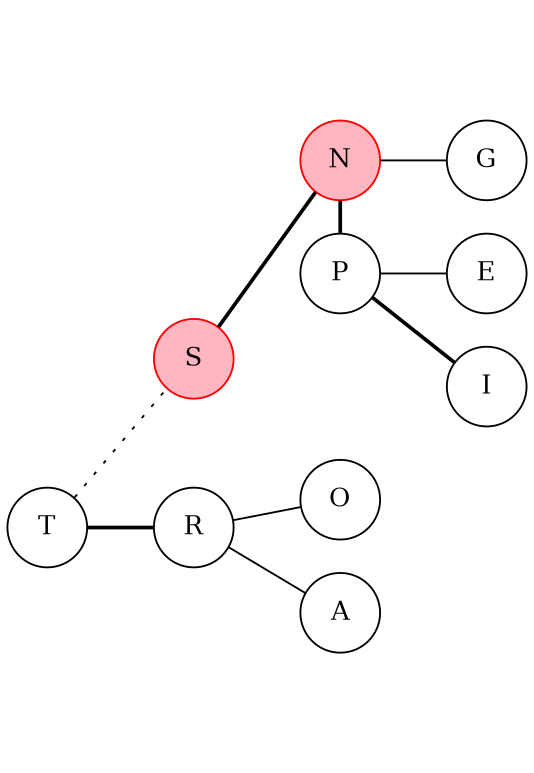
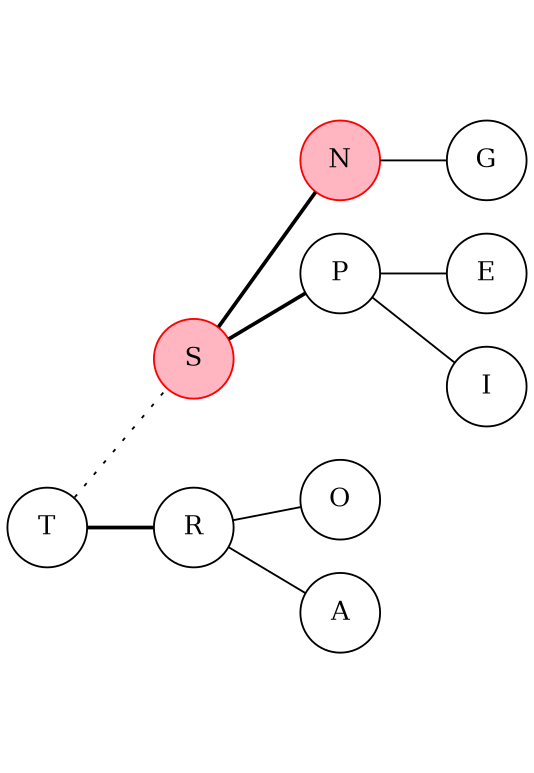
edge "N" -- "P": now "S" -- "P"
edge "P" -- "I": style bold -> solid
